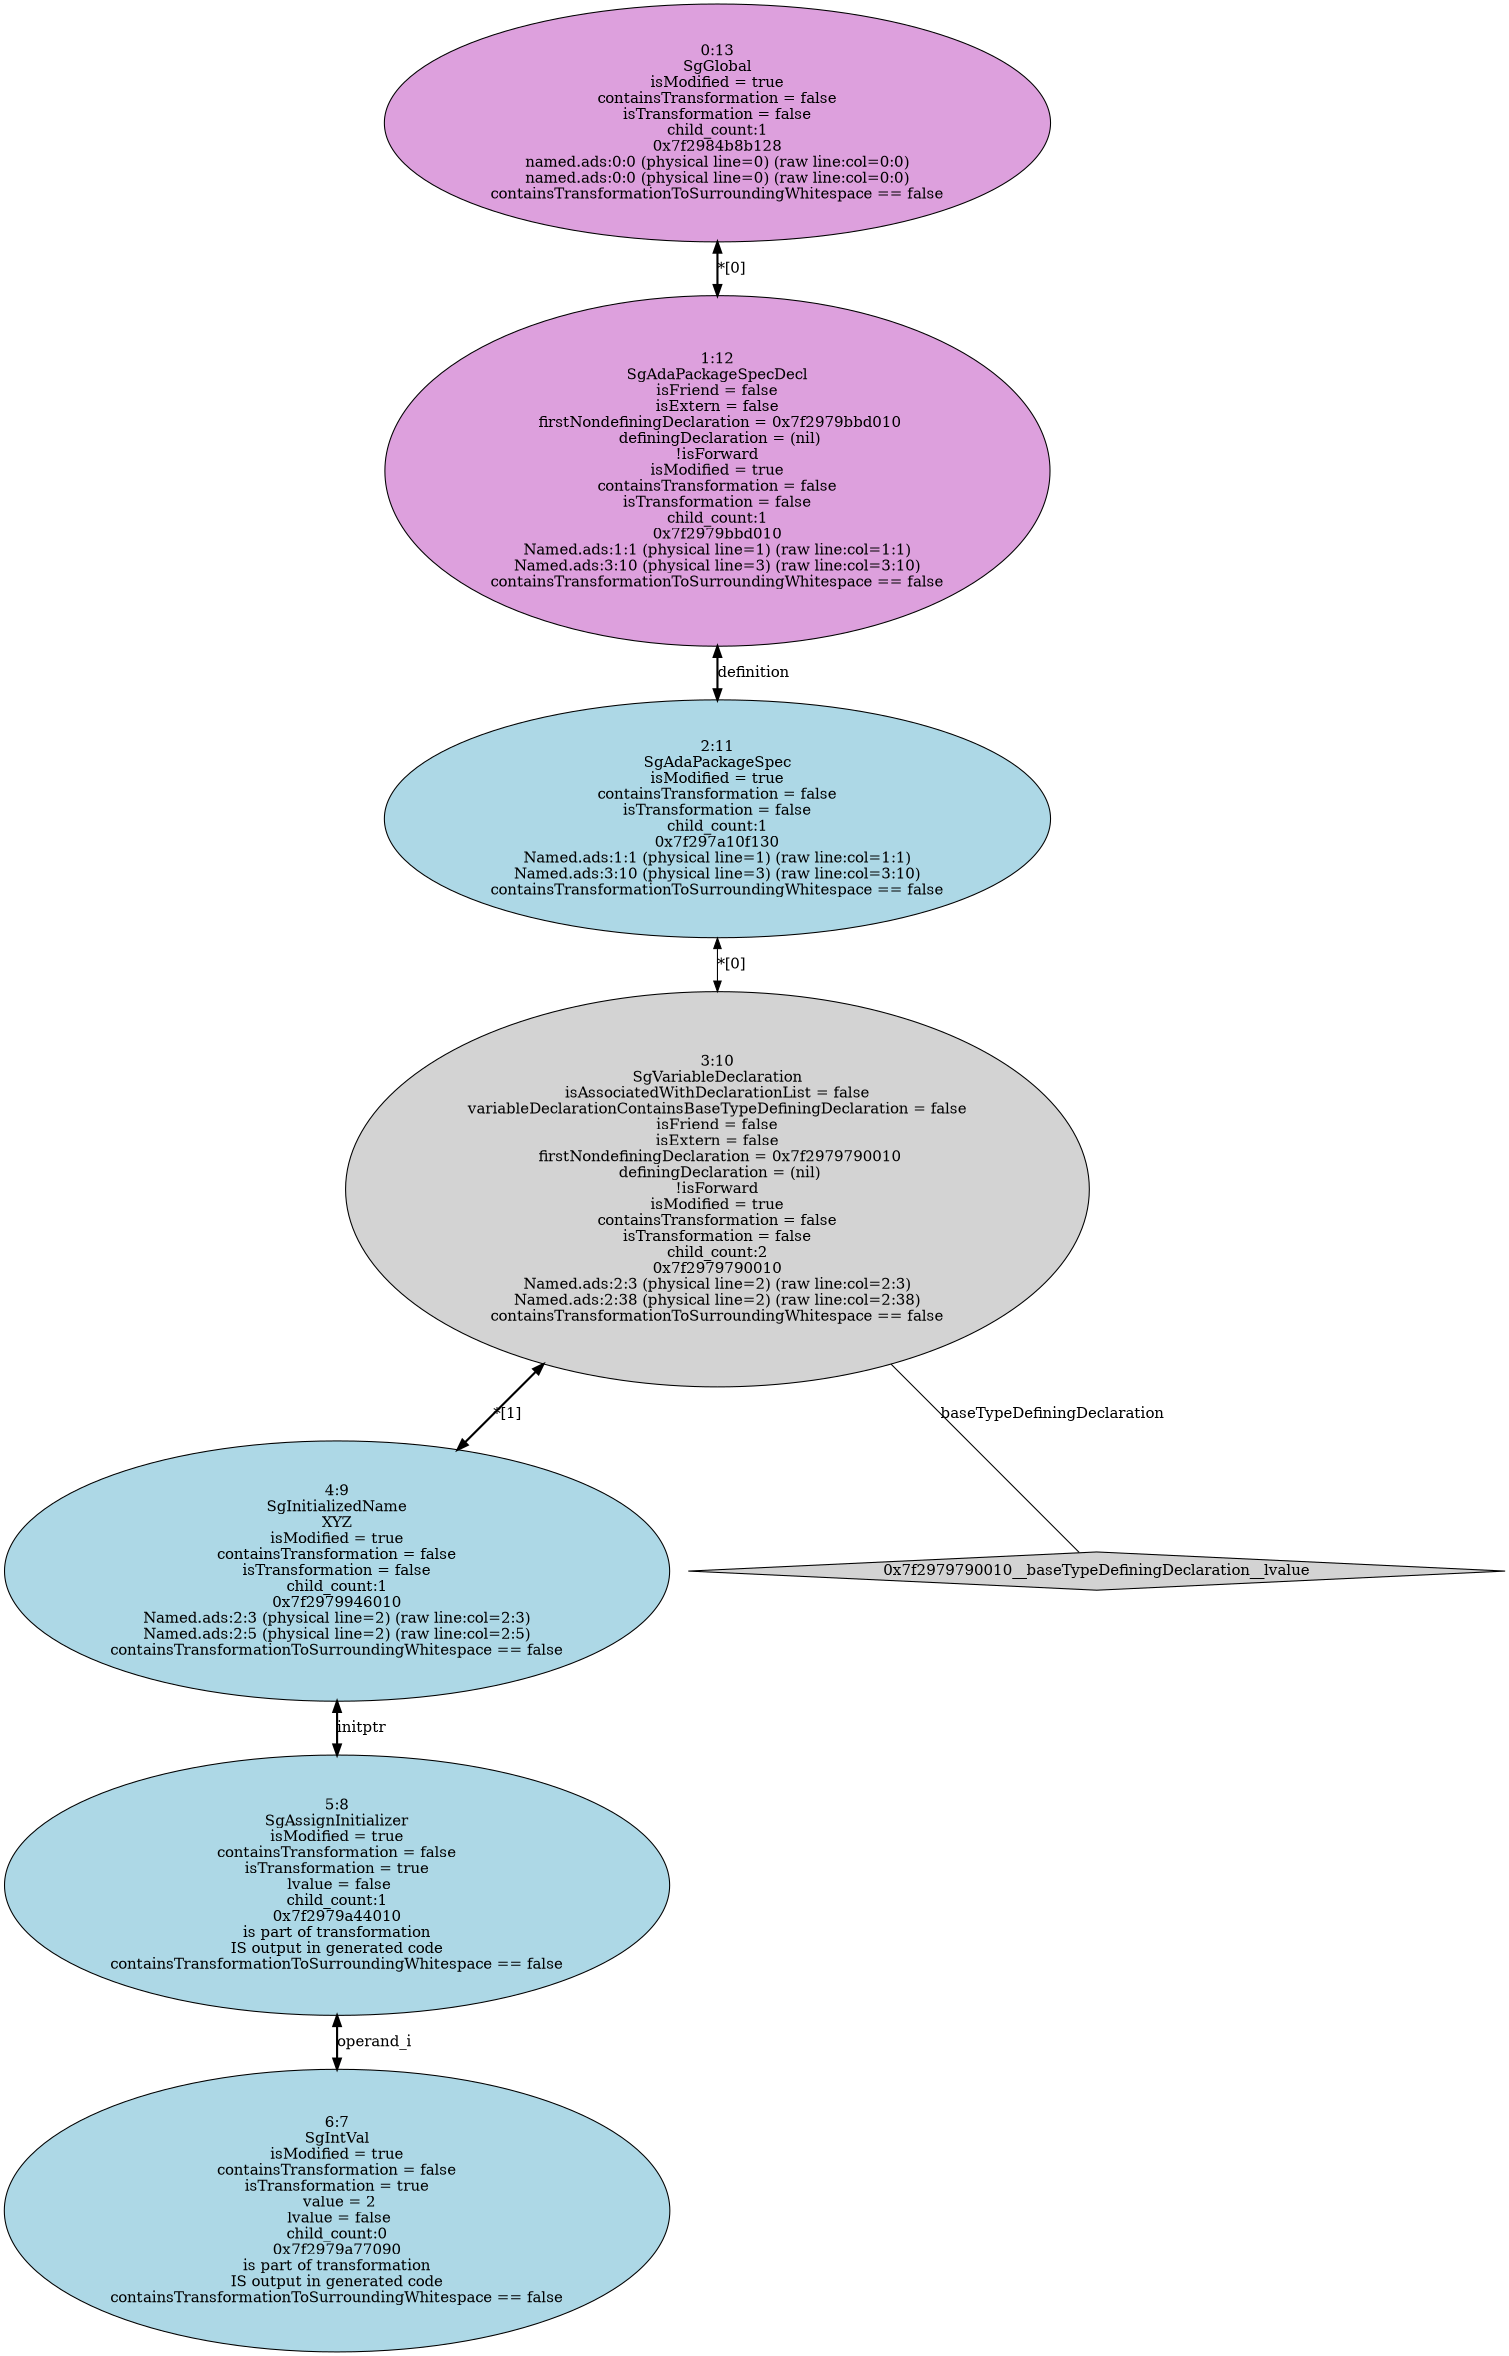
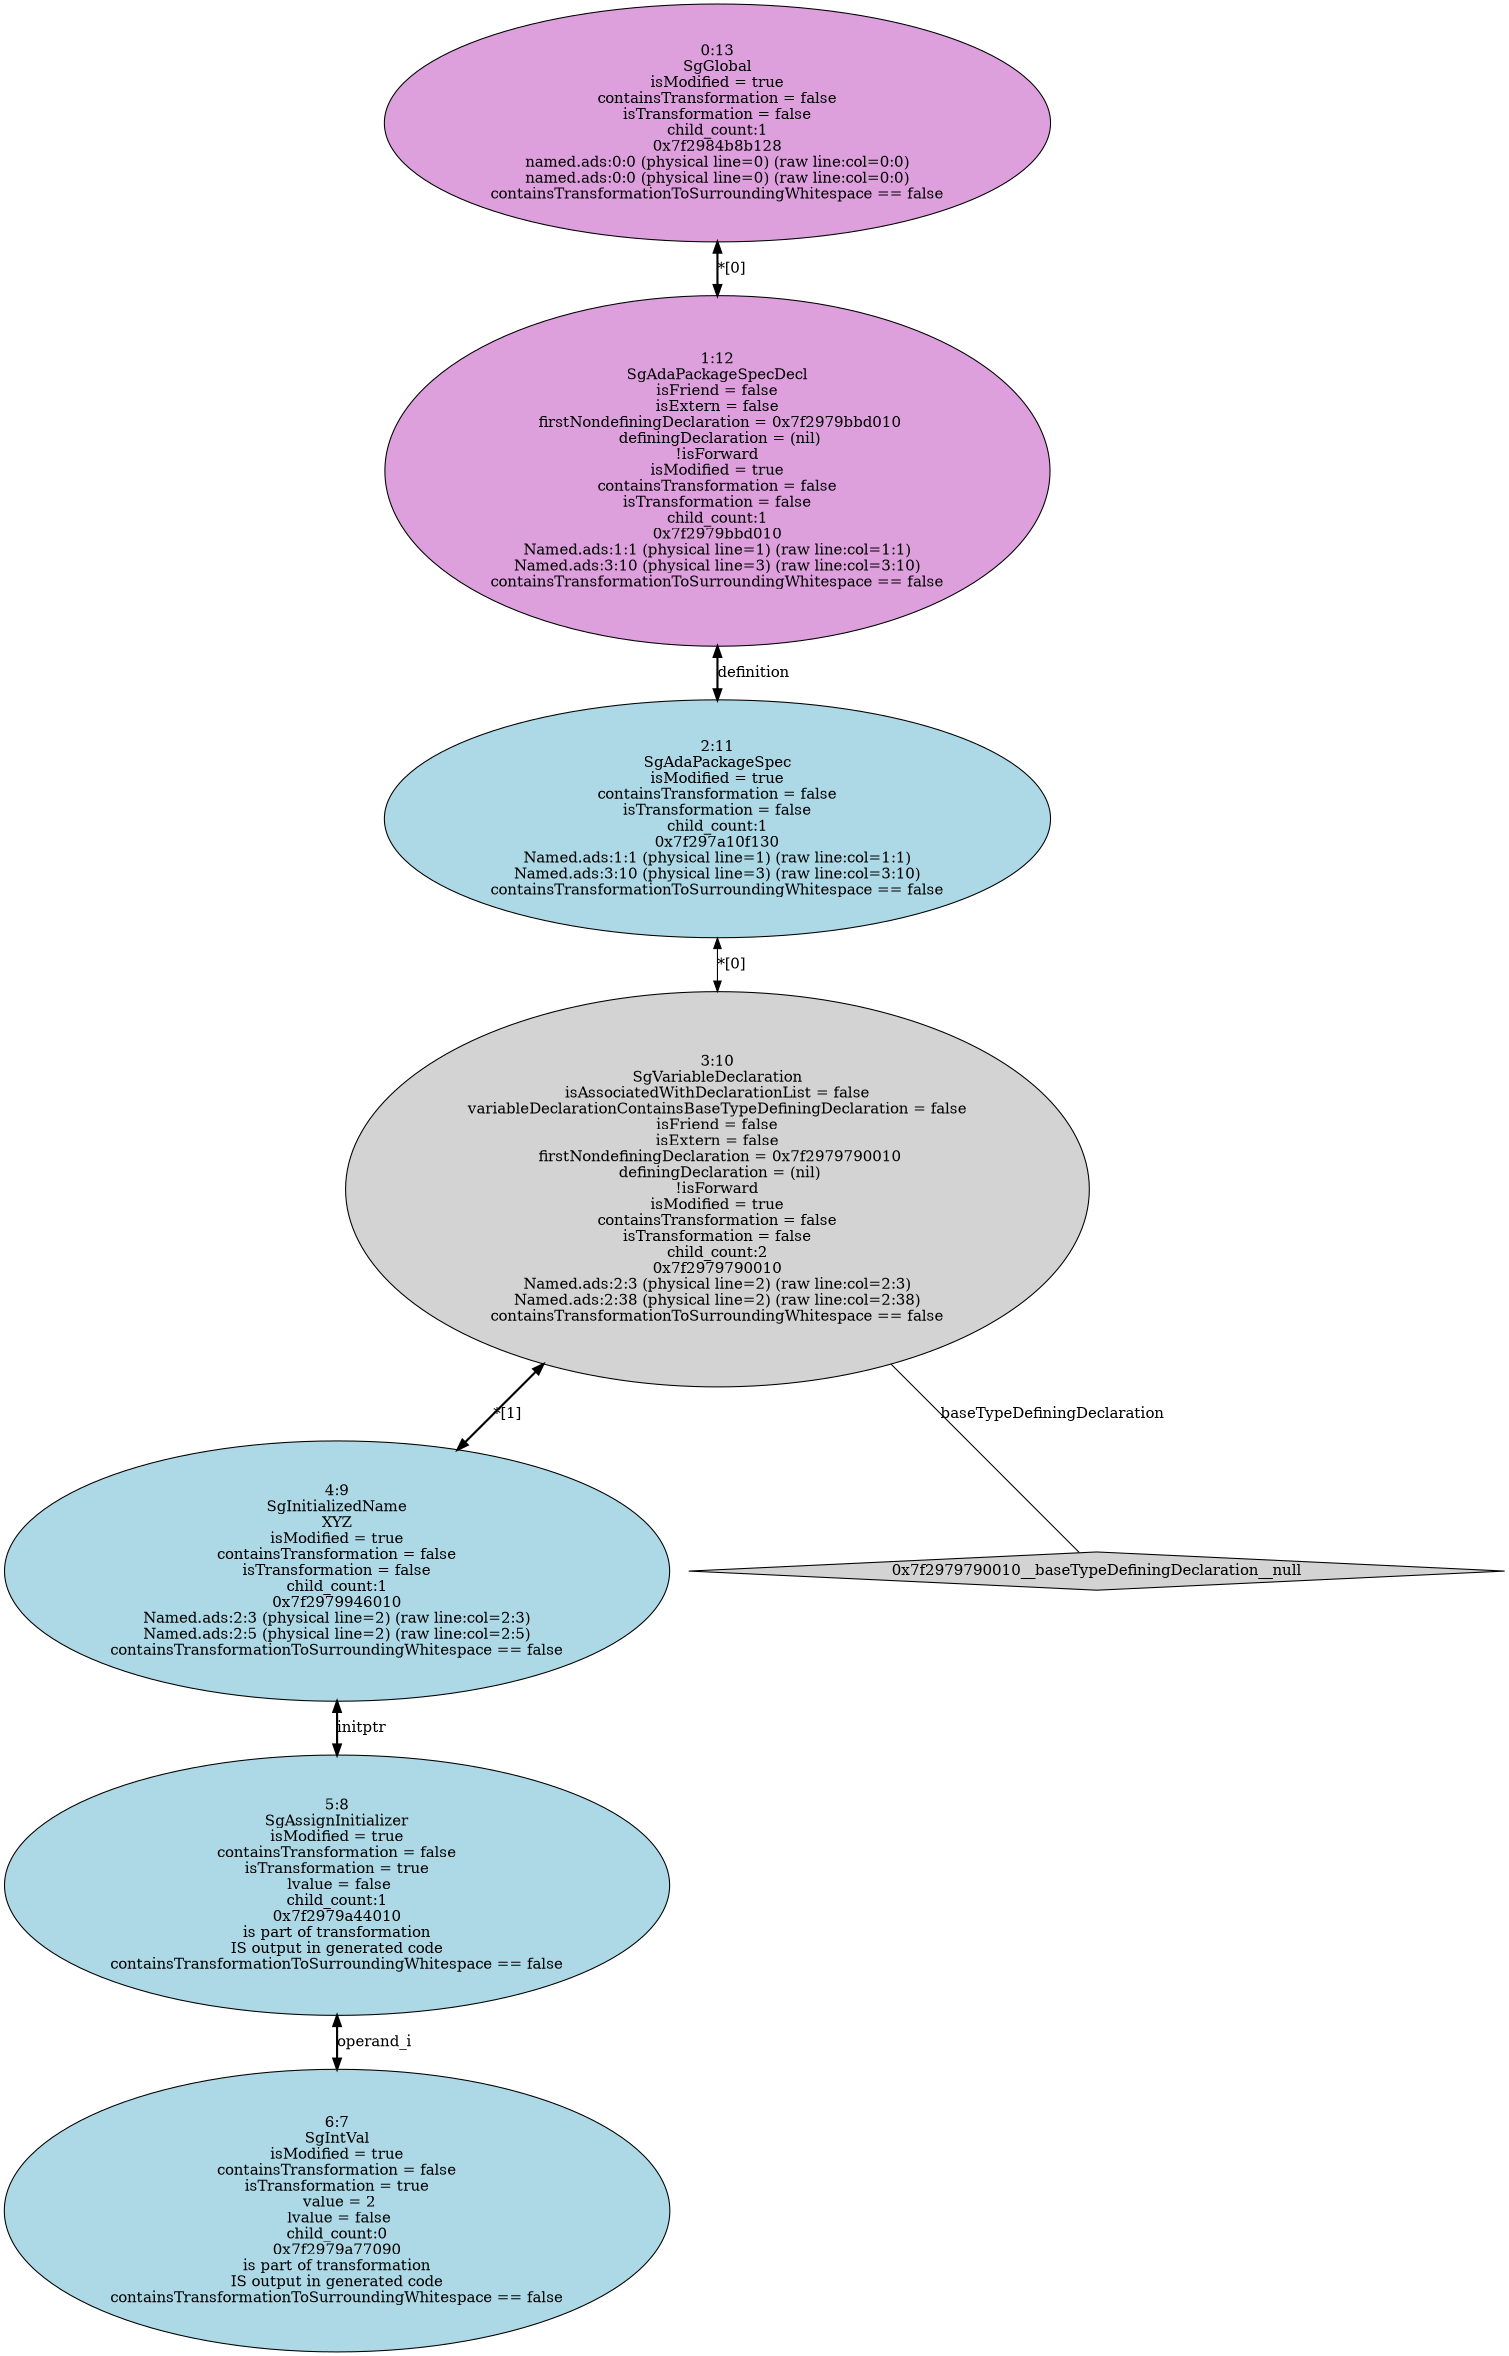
node "0x7f2979790010__baseTypeDefiningDeclaration__lvalue": label "0x7f2979790010__baseTypeDefiningDeclaration__lvalue" -> "0x7f2979790010__baseTypeDefiningDeclaration__null"
